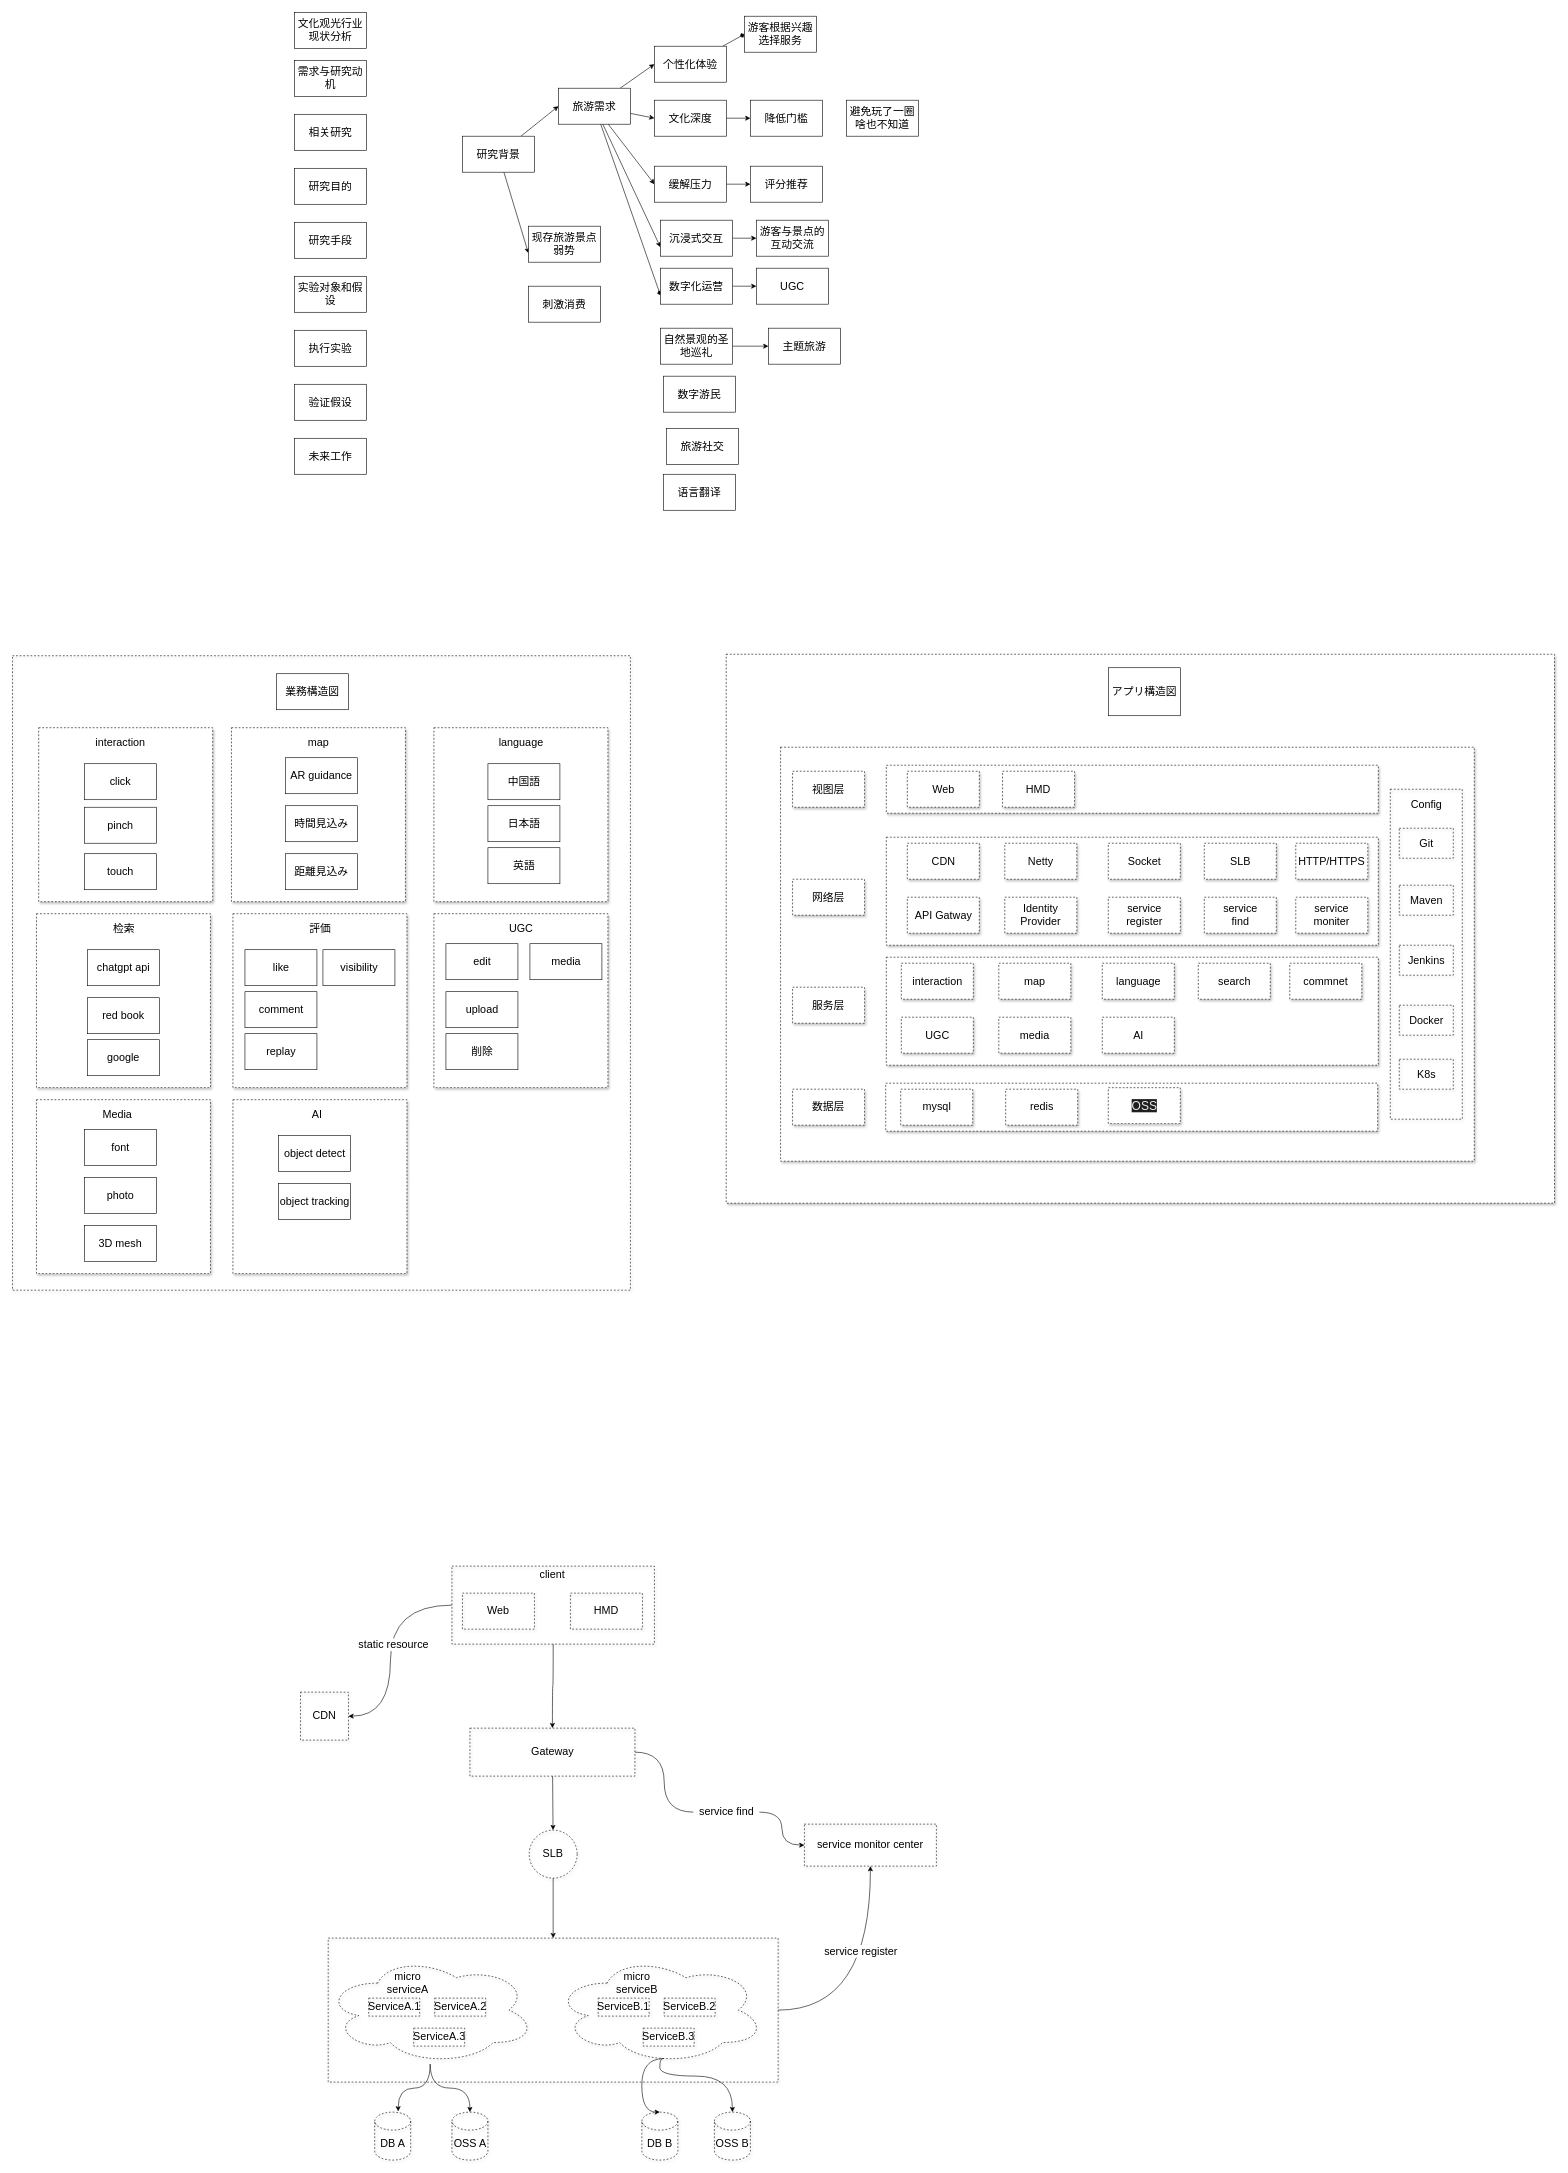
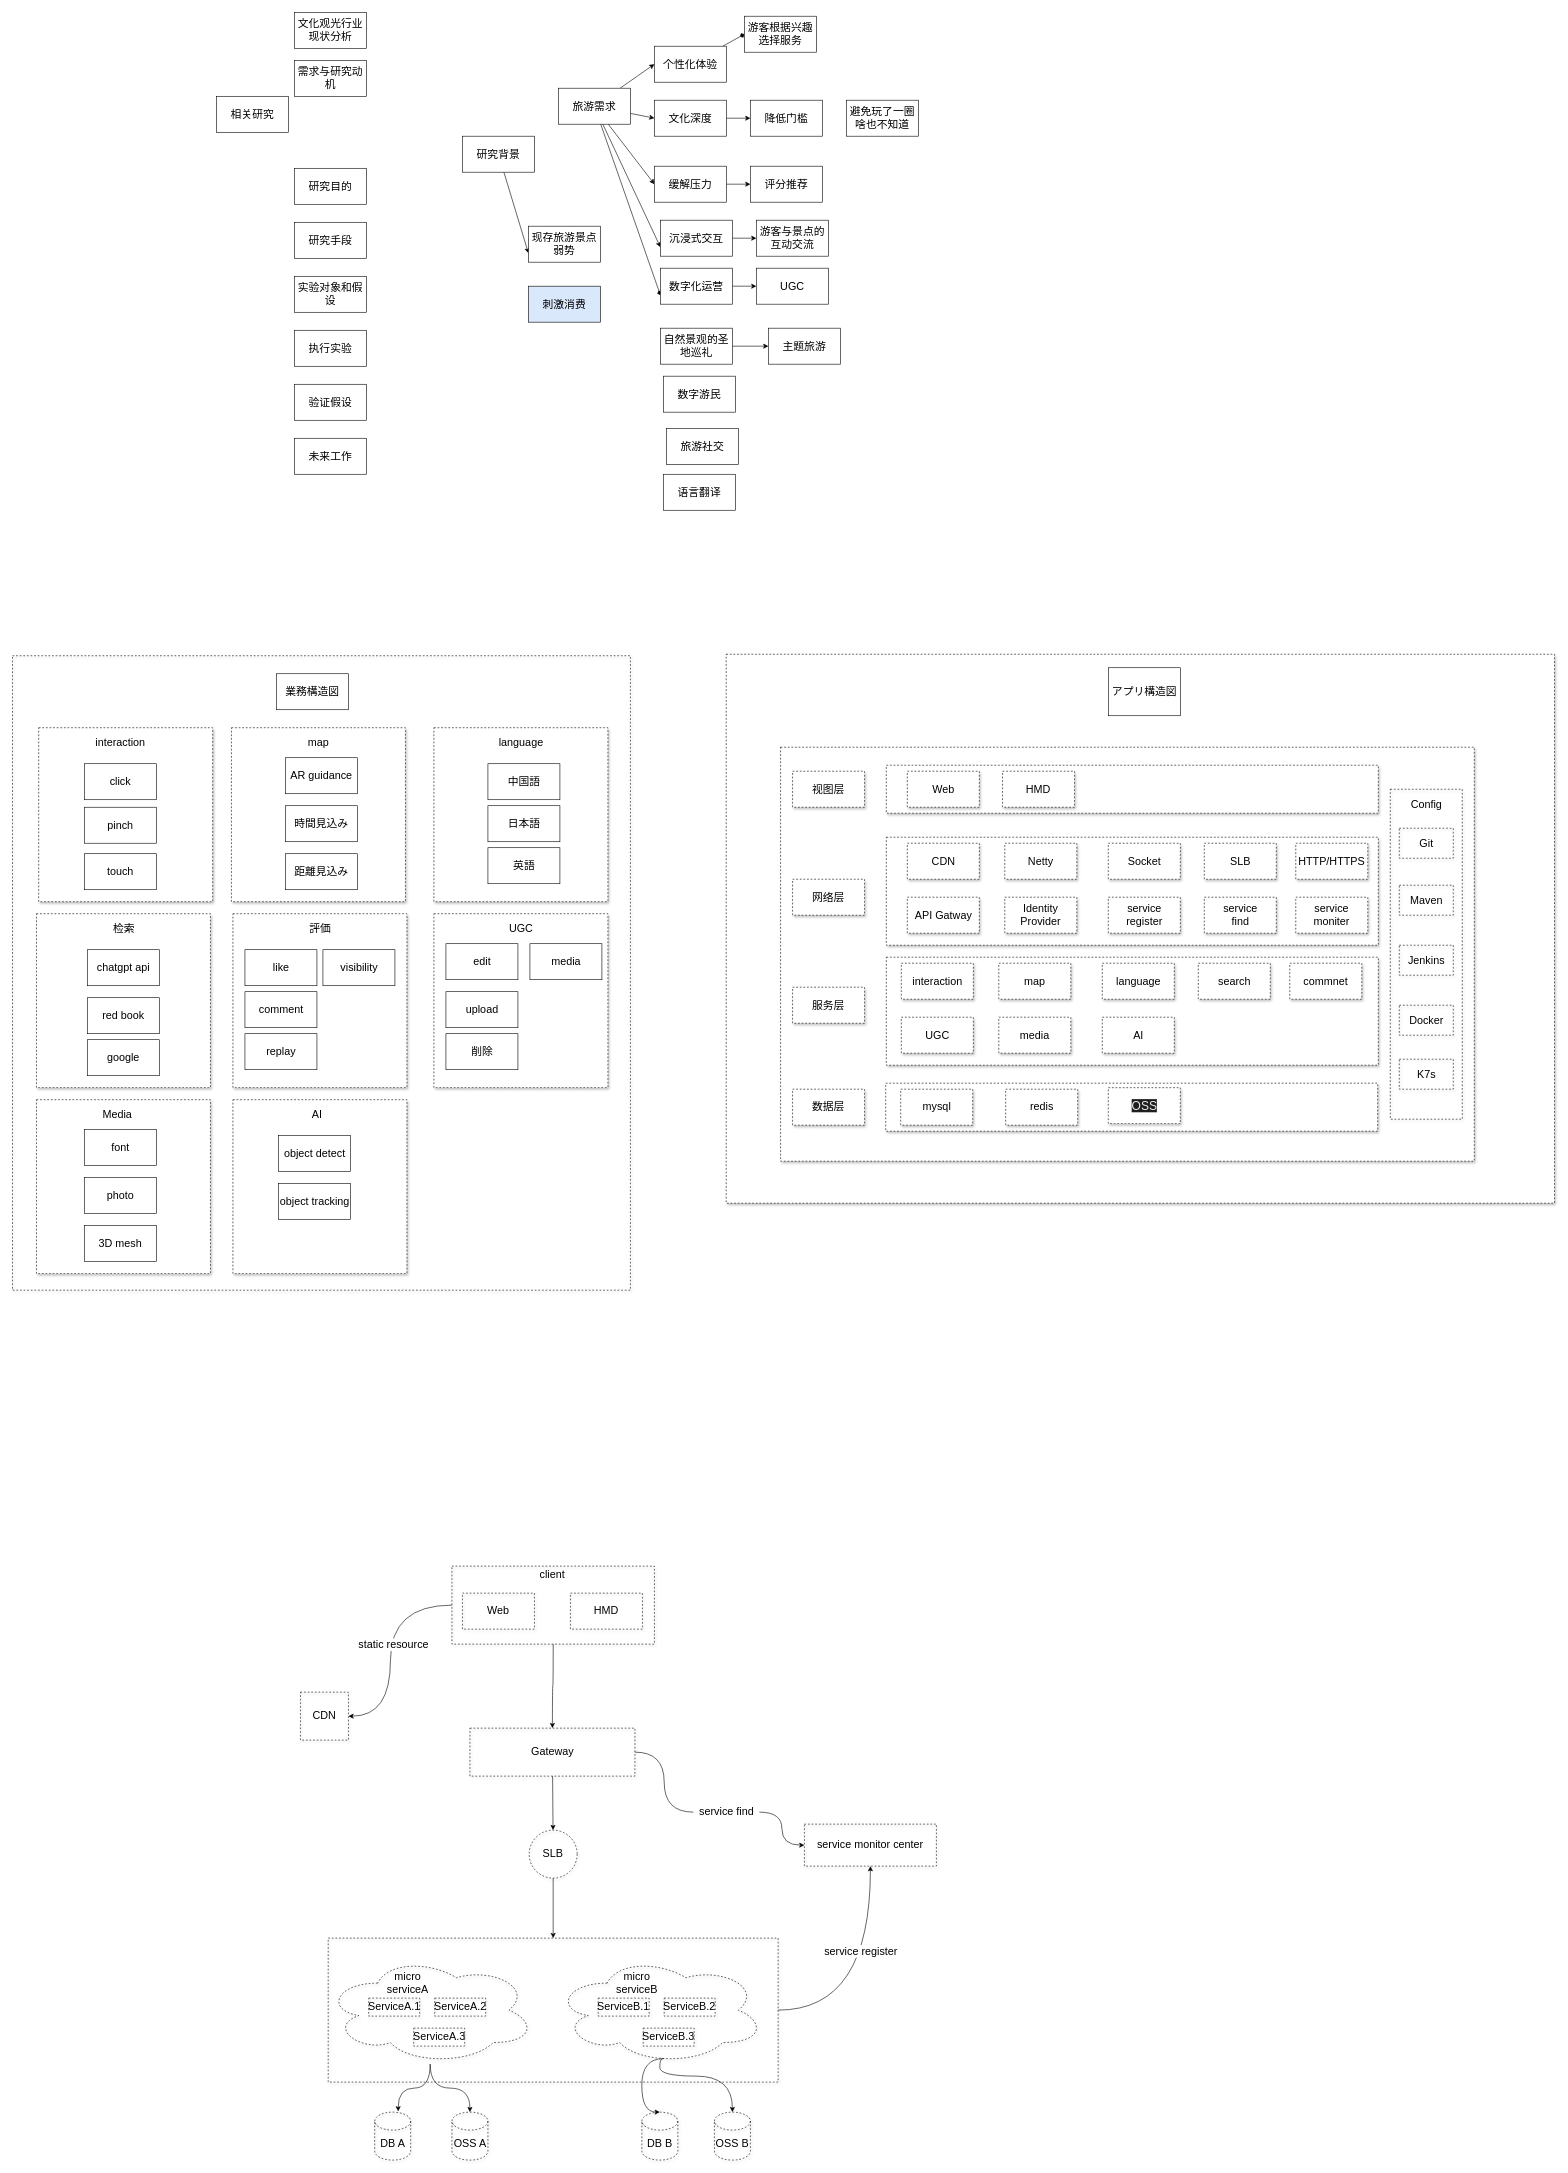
edge "研究背景" -> "旅游需求": removed
node "相关研究": moved (330, 132) -> (252, 114)
node "刺激消费": fillcolor #ffffff -> #dae8fc
node "K8s": label "K8s" -> "K7s"
